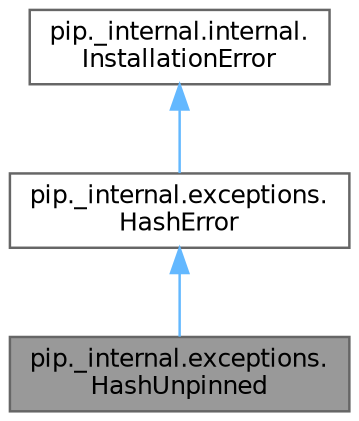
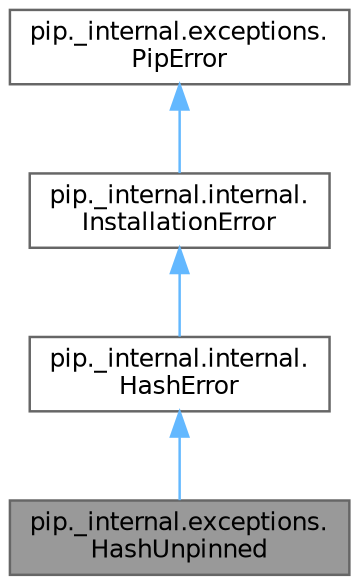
node "pip._internal.exceptions. PipError": added
node "pip._internal.exceptions. HashError": label "pip._internal.exceptions. HashError" -> "pip._internal.internal. HashError"
